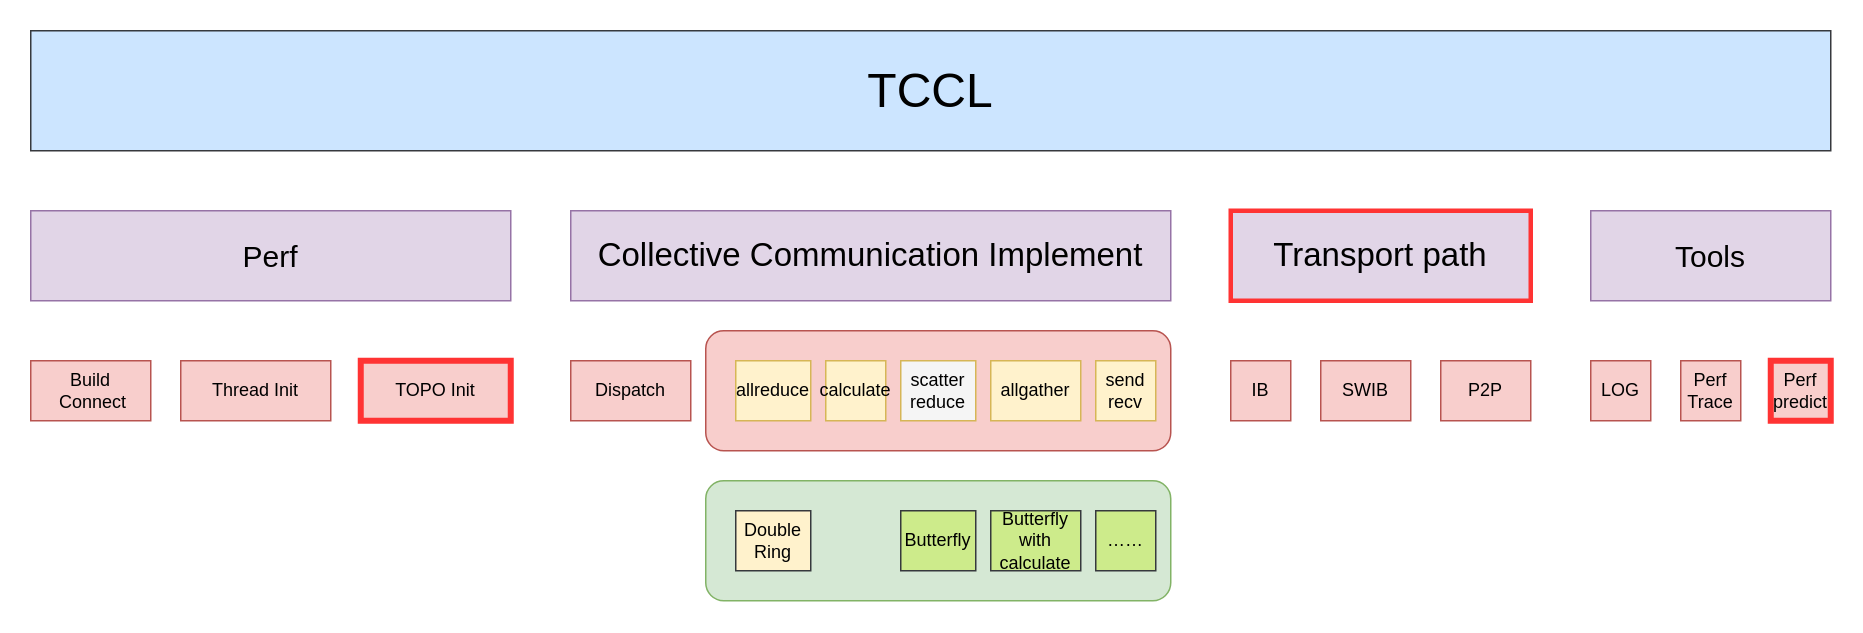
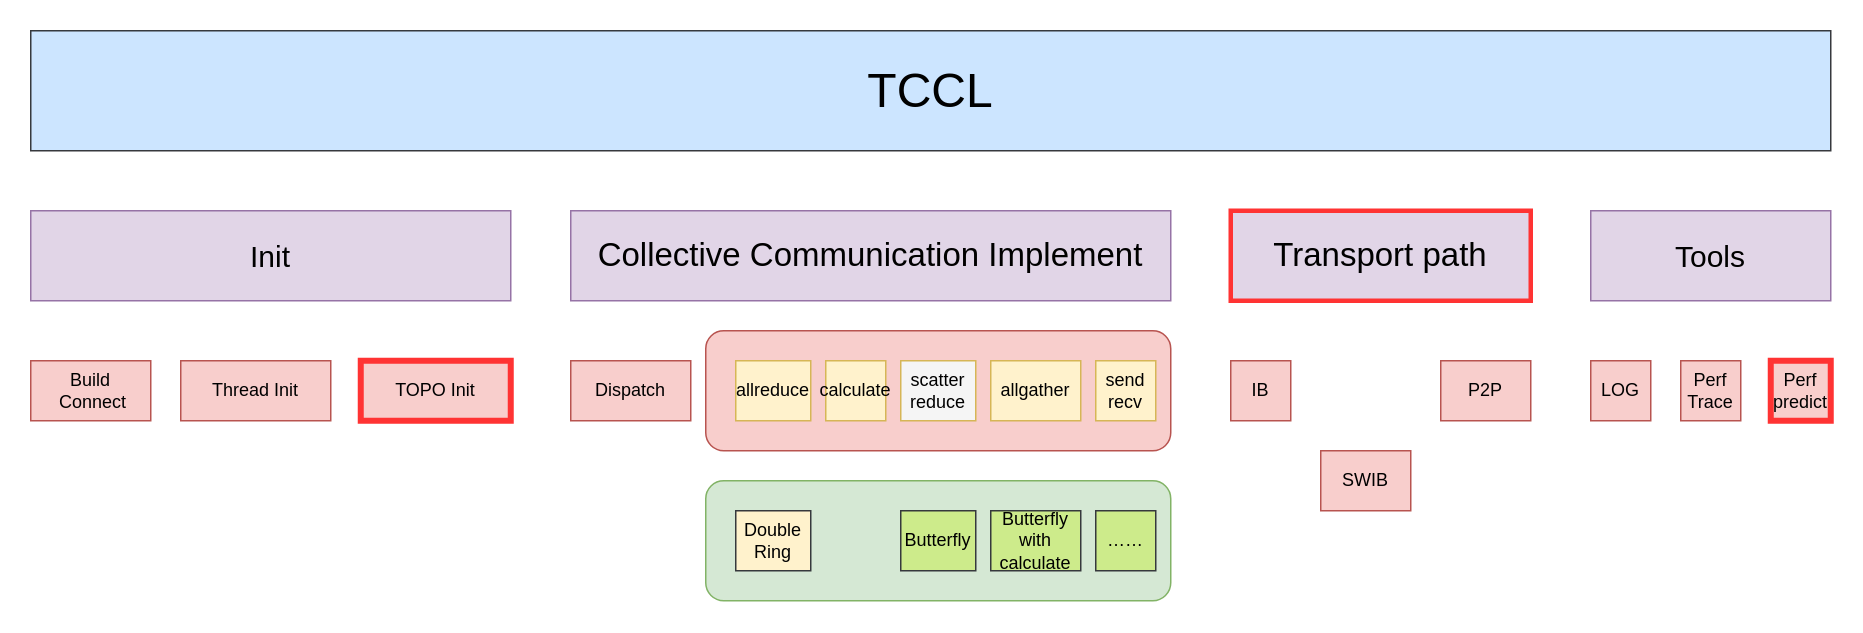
node "Perf": label "Perf" -> "Init"
node "SWIB": moved (1366, 391) -> (1366, 481)
